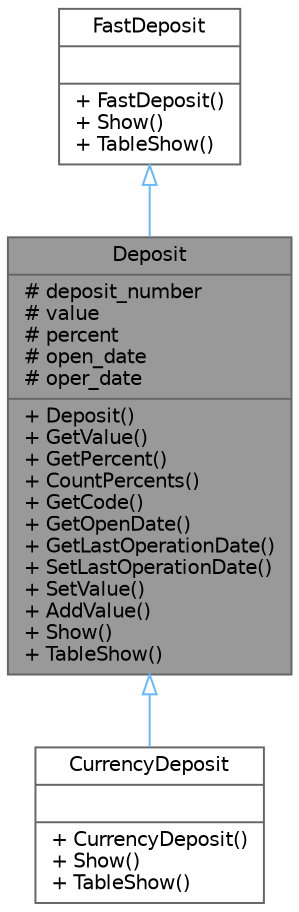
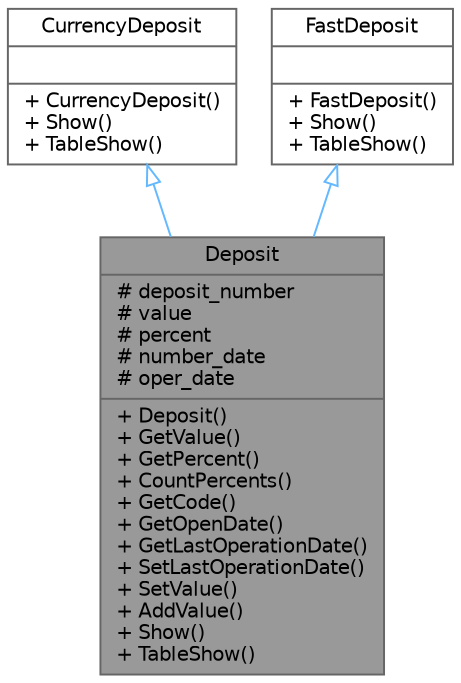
node "Deposit": text "# open_date" -> "# number_date"
edge "CurrencyDeposit" -> "Deposit": reversed
